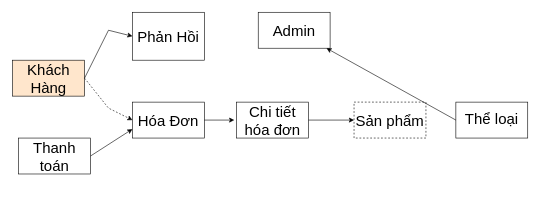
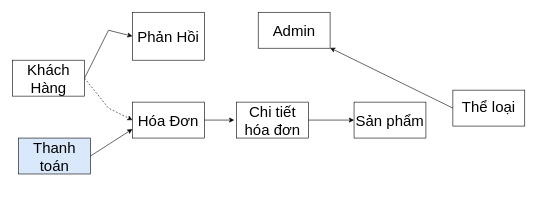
node "Khách Hàng": fillcolor #ffe6cc -> #ffffff
node "Sản phẩm": style dashed -> solid
node "Thể loại": moved (492, 120) -> (489, 108)
node "Thanh toán": fillcolor #ffffff -> #dae8fc
